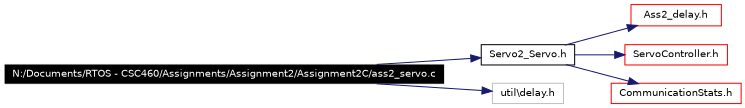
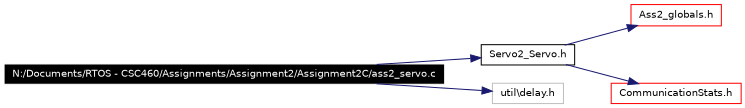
node "Ass2_delay.h": label "Ass2_delay.h" -> "Ass2_globals.h"
node "ServoController.h": removed
